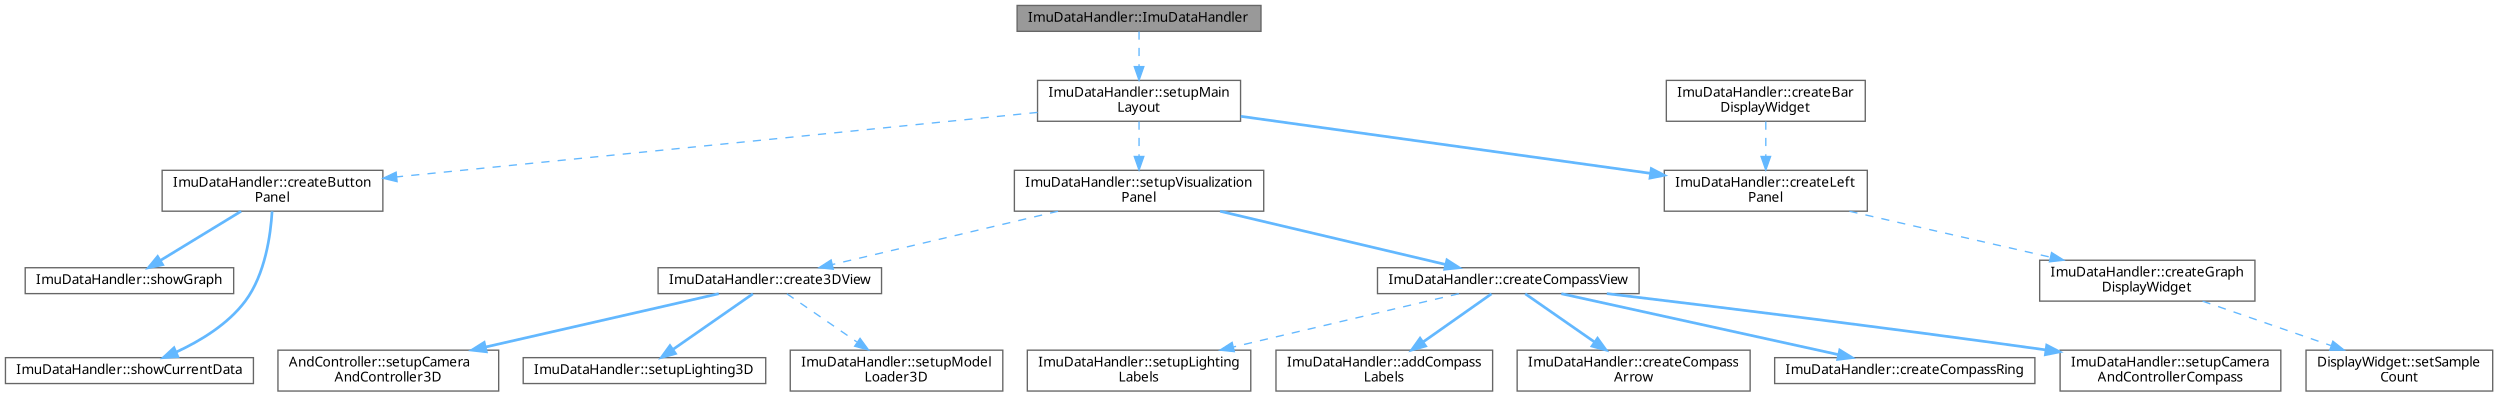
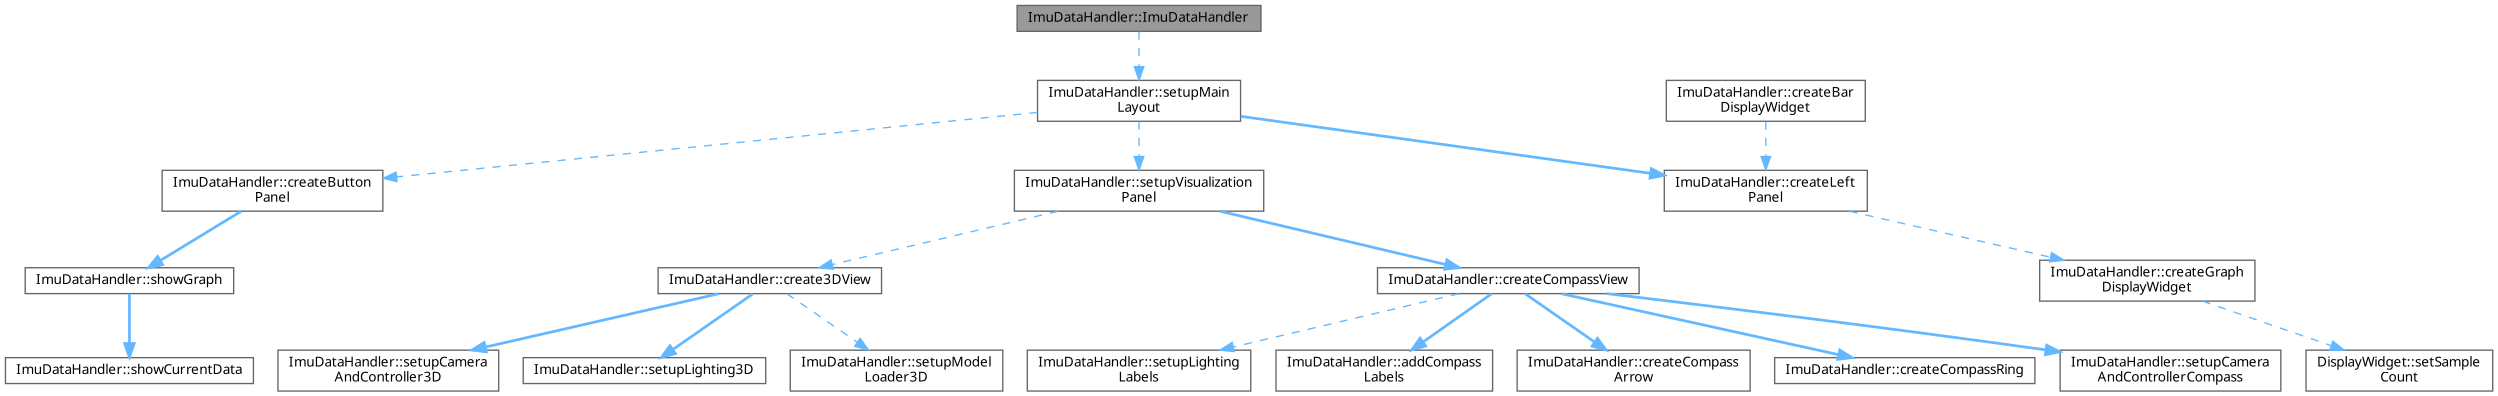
edge "ImuDataHandler::createButton Panel" -> "ImuDataHandler::showCurrentData": now "ImuDataHandler::showGraph" -> "ImuDataHandler::showCurrentData"
node "AndController::setupCamera AndController3D": label "AndController::setupCamera AndController3D" -> "ImuDataHandler::setupCamera AndController3D"
